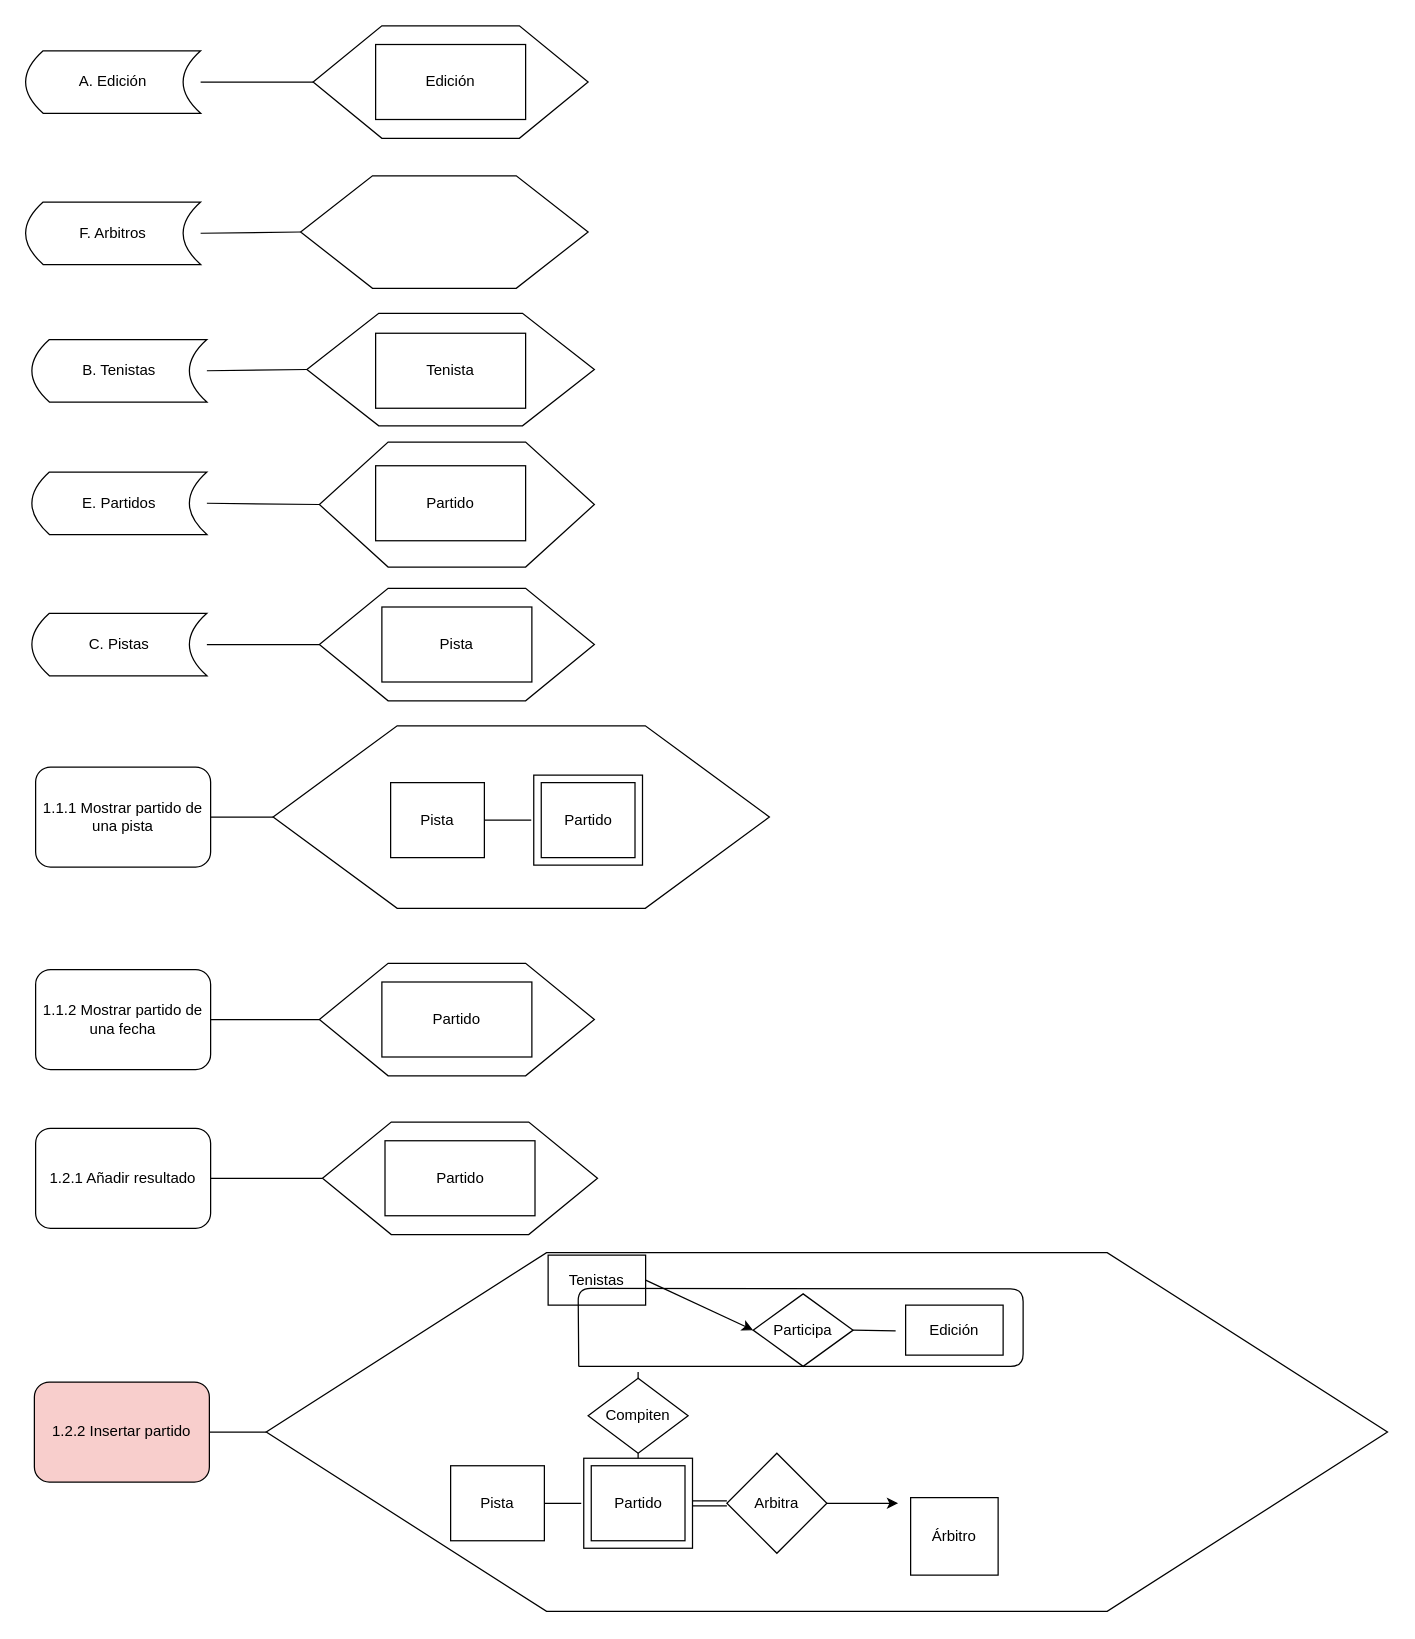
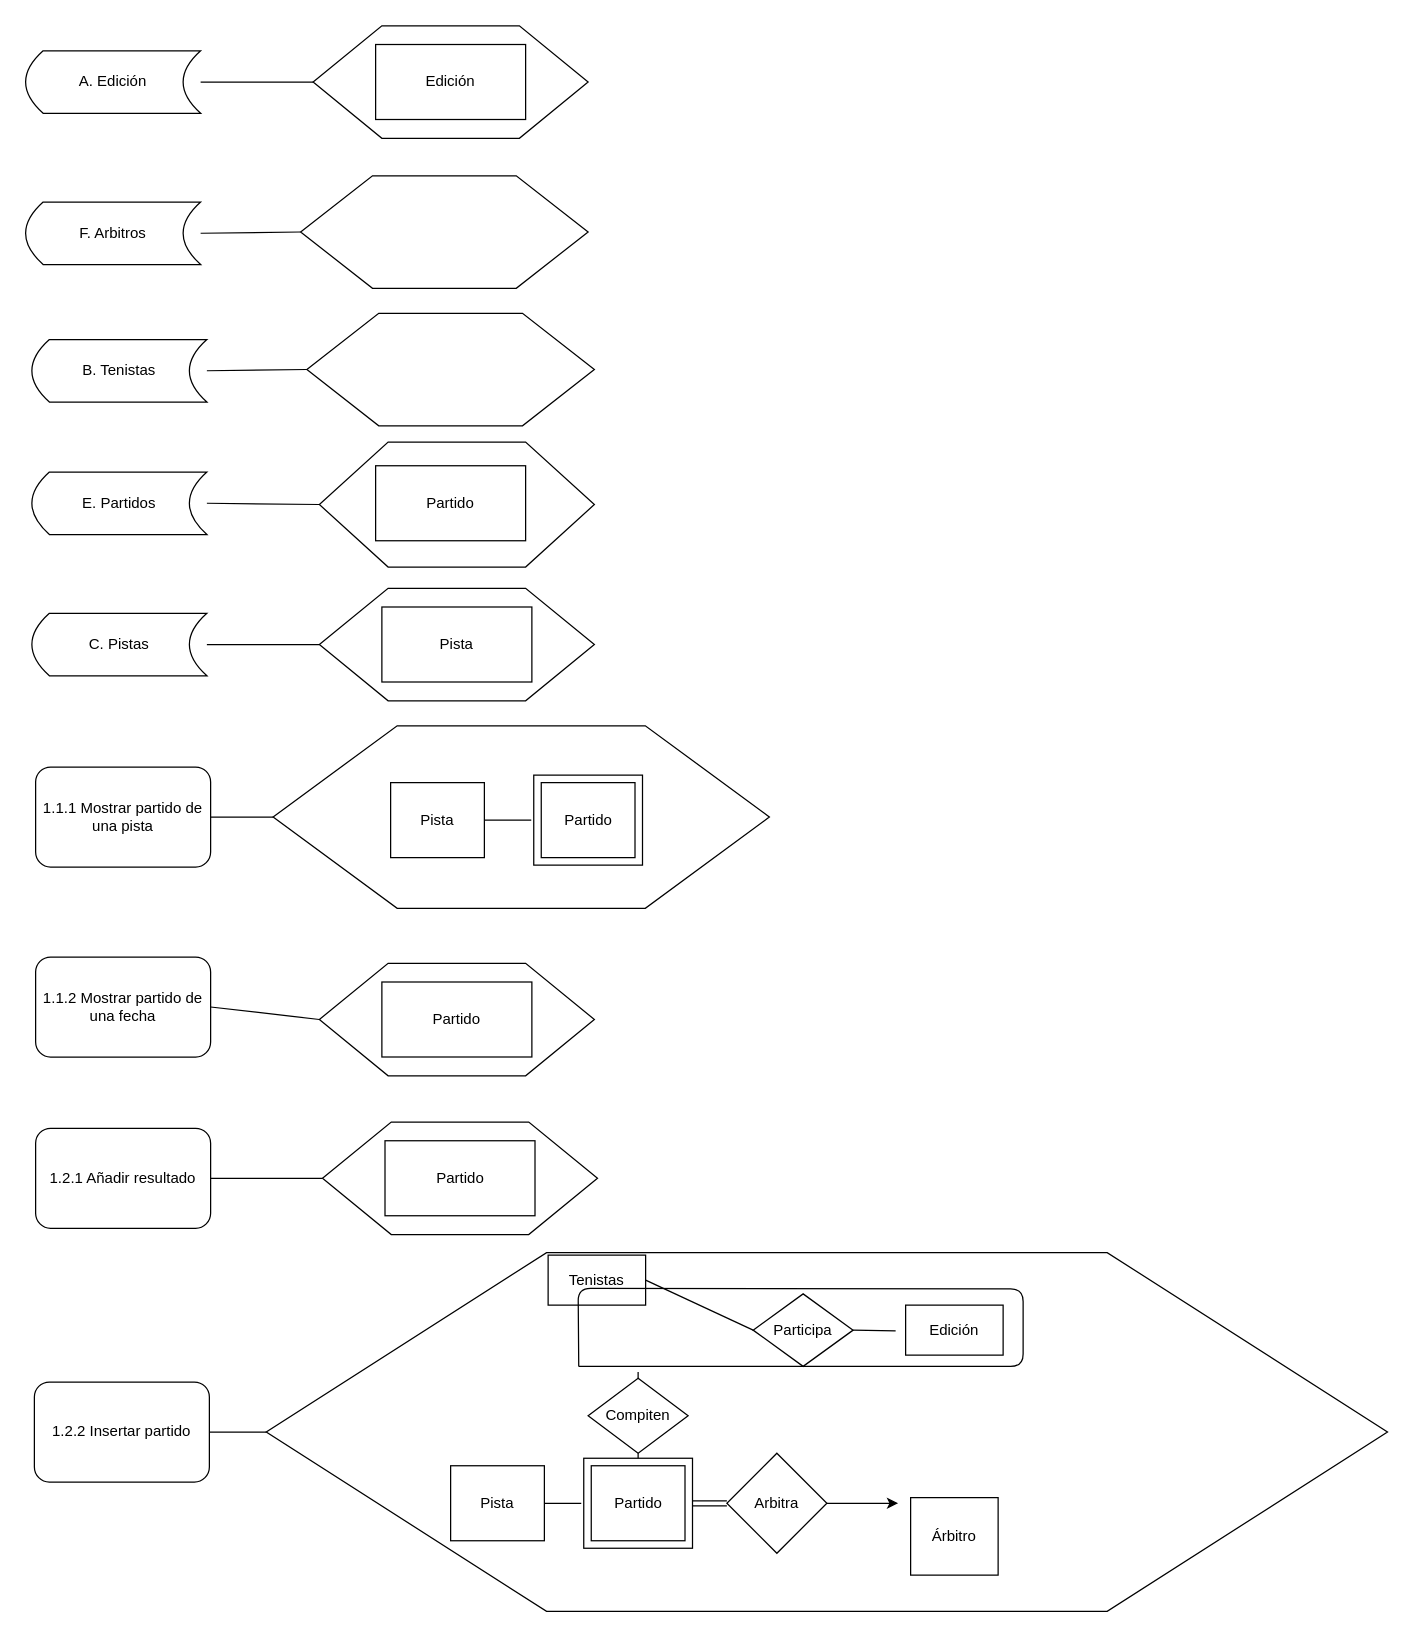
node "Tenista": removed
node "1.1.2 Mostrar partido de una fecha": moved (123, 1019) -> (123, 1007)
edge "Tenistas" -> "Participa": arrowhead classic -> none
node "1.2.2 Insertar partido": fillcolor #f8cecc -> #ffffff
